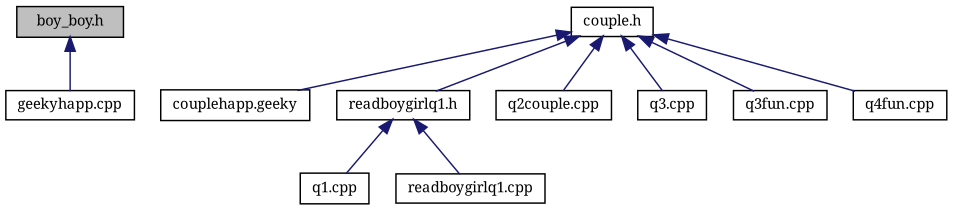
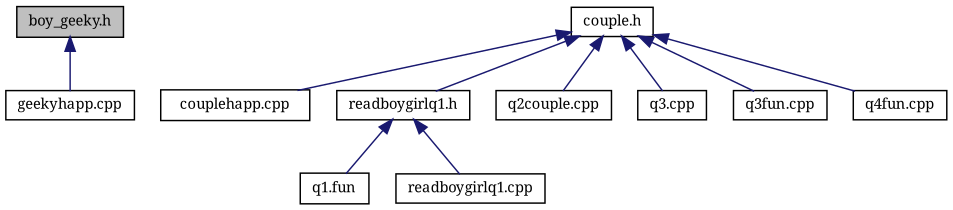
node "boy_boy.h": label "boy_boy.h" -> "boy_geeky.h"
node "couplehapp.geeky": label "couplehapp.geeky" -> "couplehapp.cpp"
node "q1.cpp": label "q1.cpp" -> "q1.fun"
